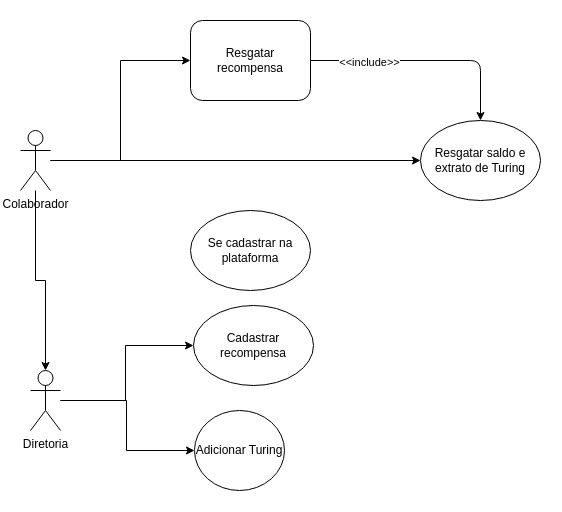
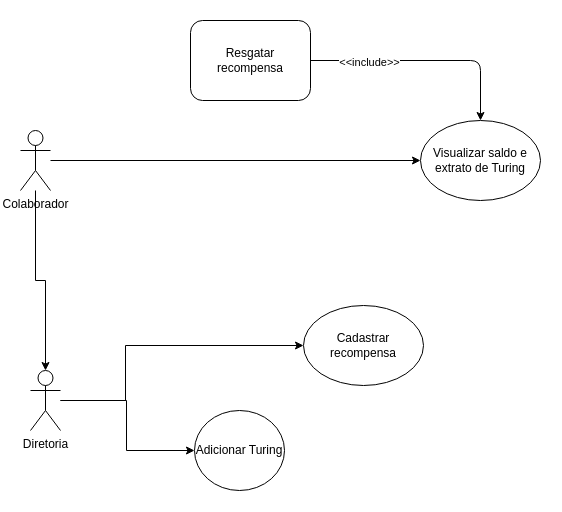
edge "Colaborador" -> "Resgatar recompensa": removed
node "Resgatar saldo e extrato de Turing": label "Resgatar saldo e extrato de Turing" -> "Visualizar saldo e extrato de Turing"
node "Se cadastrar na plataforma": removed
node "Cadastrar recompensa": moved (254, 346) -> (364, 346)
